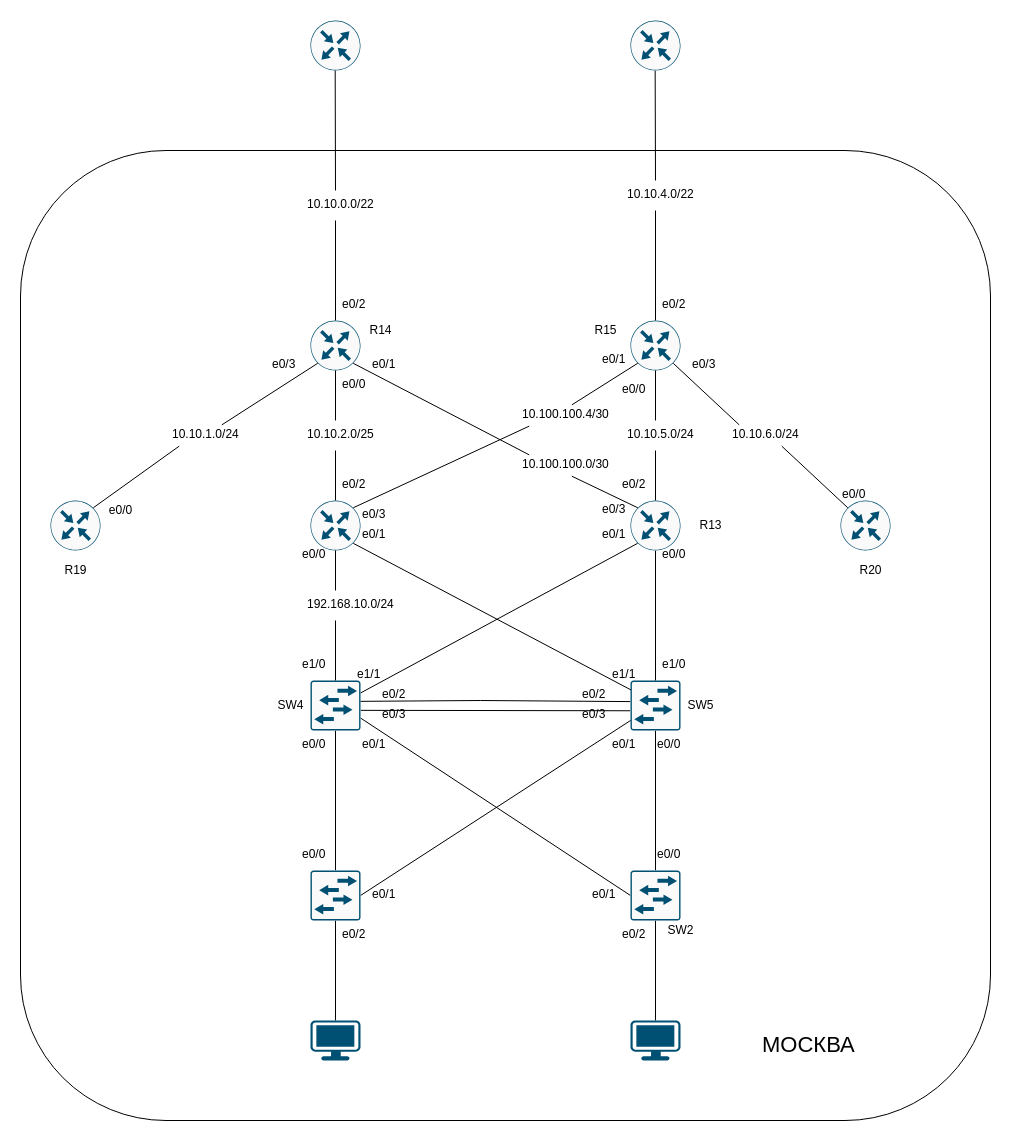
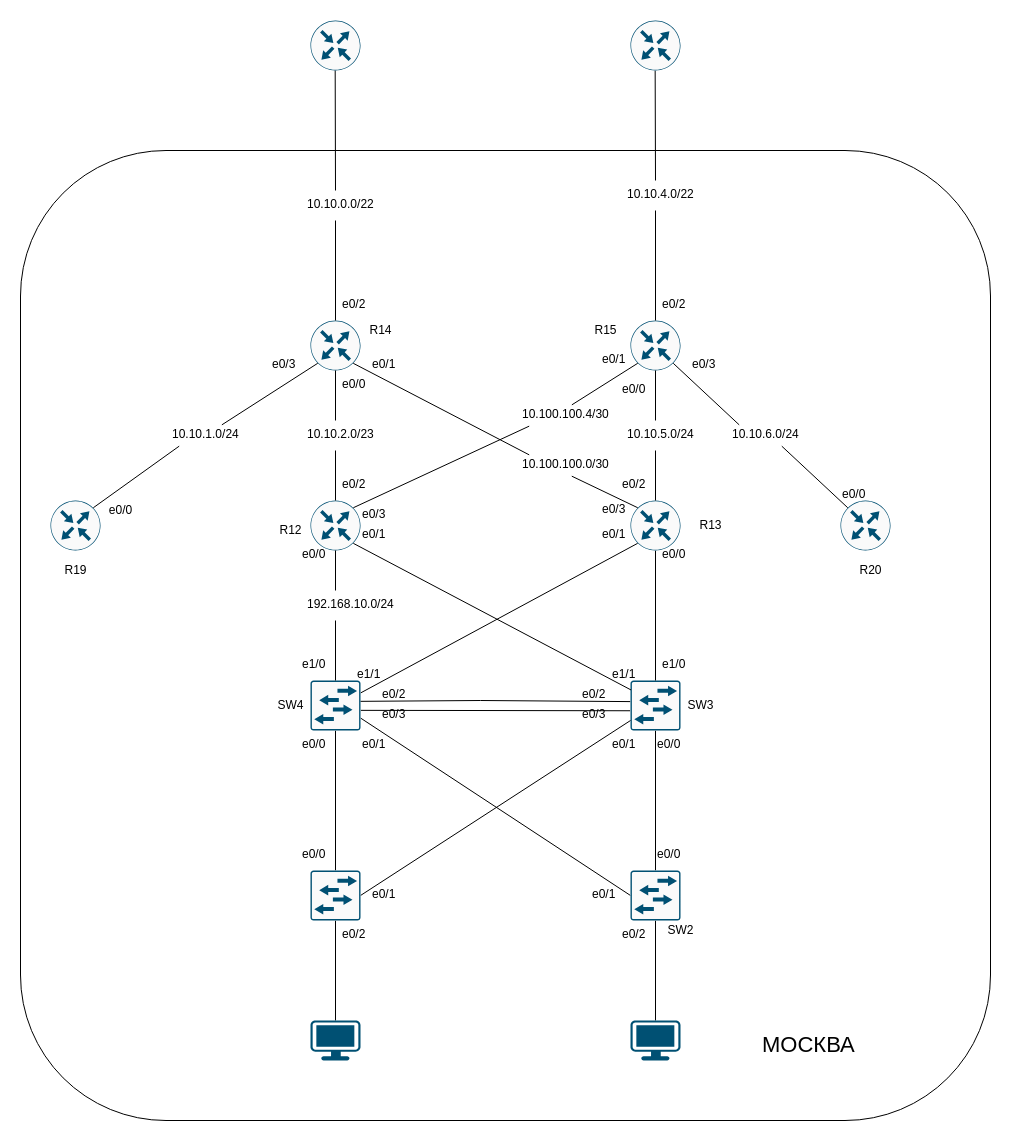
node "10.10.2.0/25": label "10.10.2.0/25" -> "10.10.2.0/23"
node "R12": added
node "SW5": label "SW5" -> "SW3"
